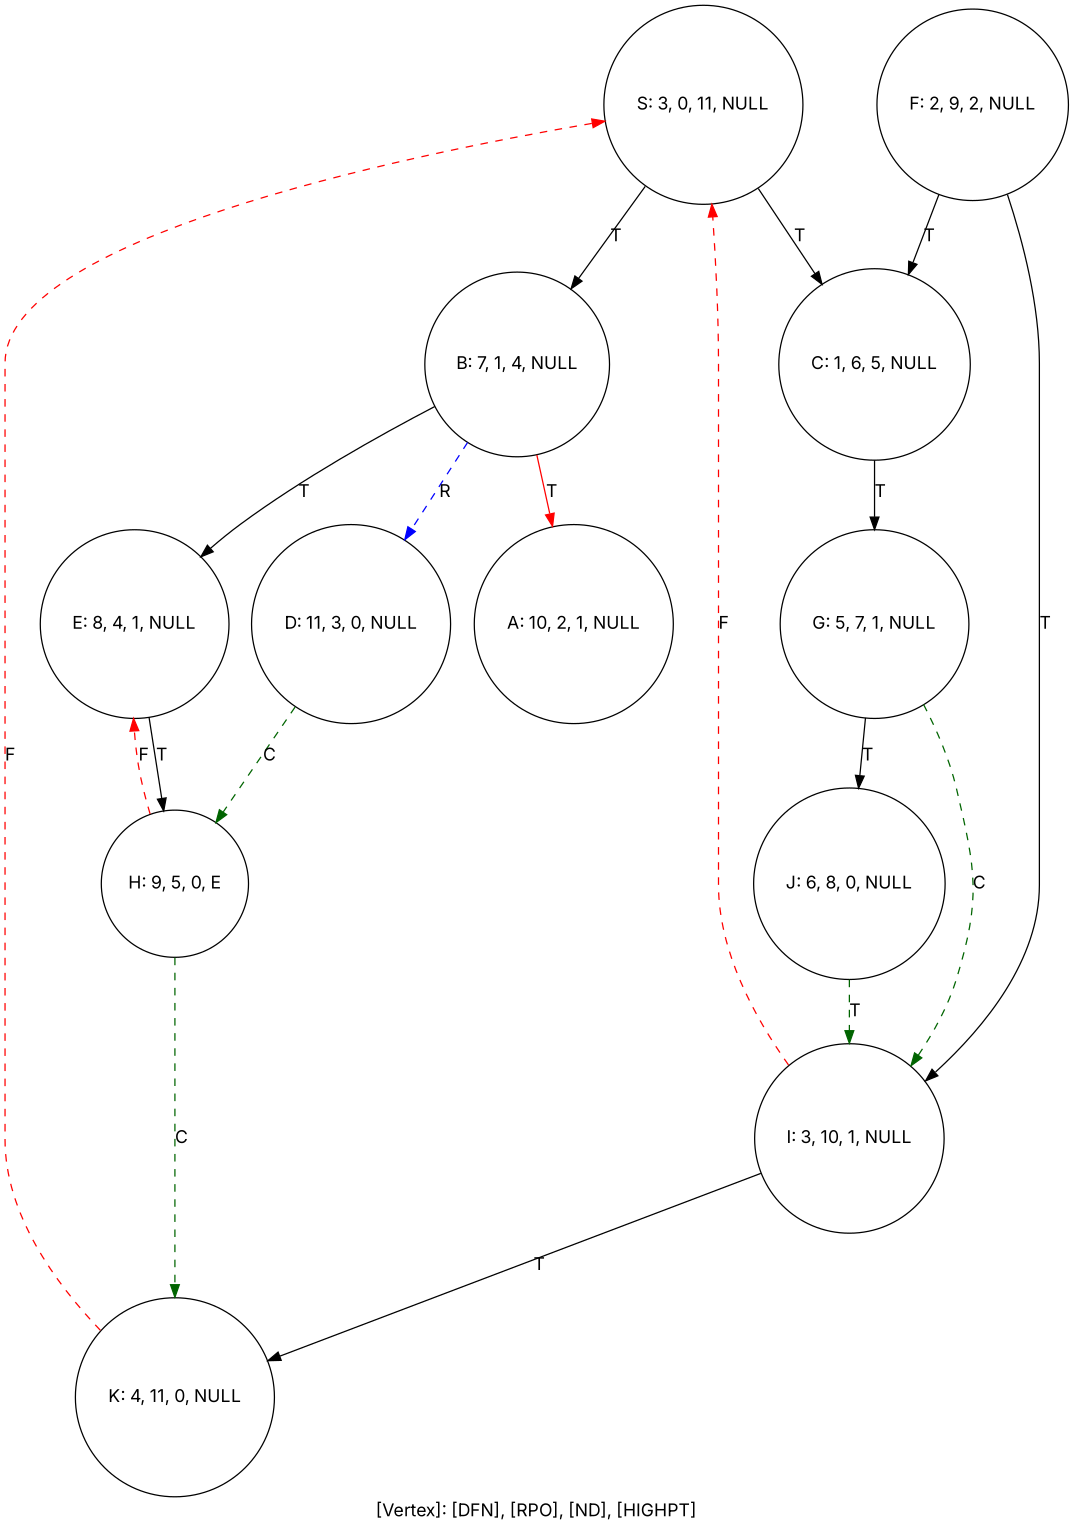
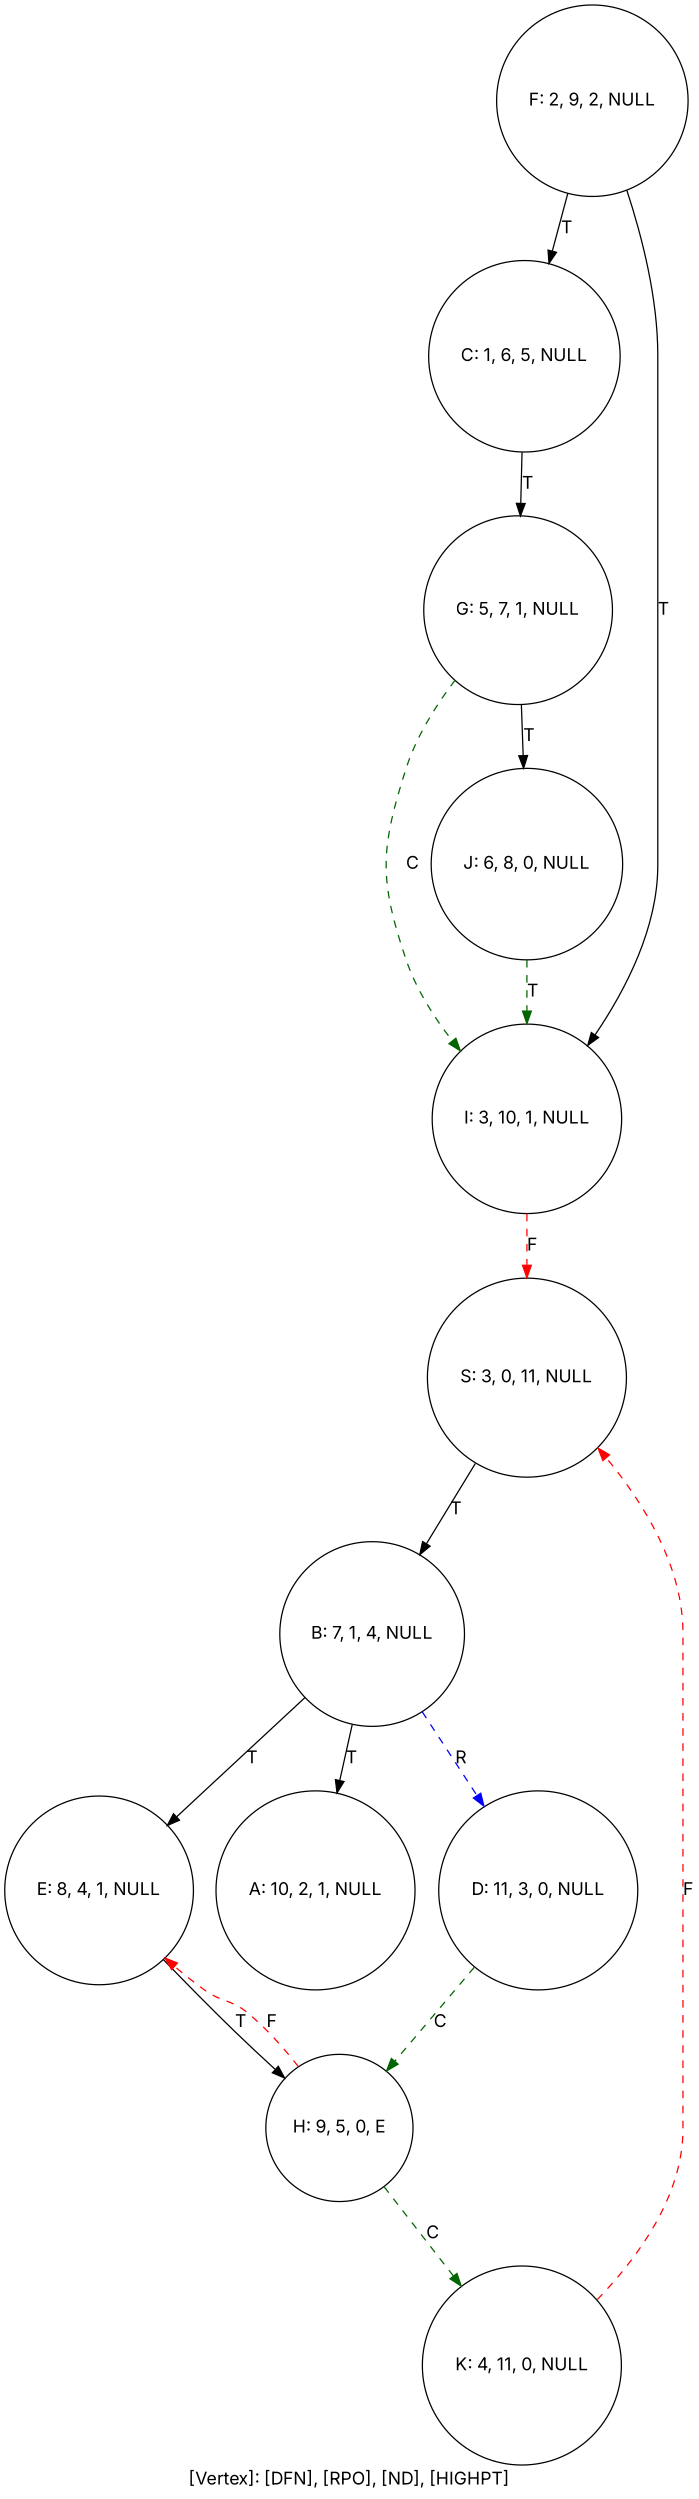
edge "S: 3, 0, 11, NULL" -> "C: 1, 6, 5, NULL": removed, label "T"
edge "B: 7, 1, 4, NULL" -> "A: 10, 2, 1, NULL": color red -> black
edge "I: 3, 10, 1, NULL" -> "K: 4, 11, 0, NULL": removed, label "T"
